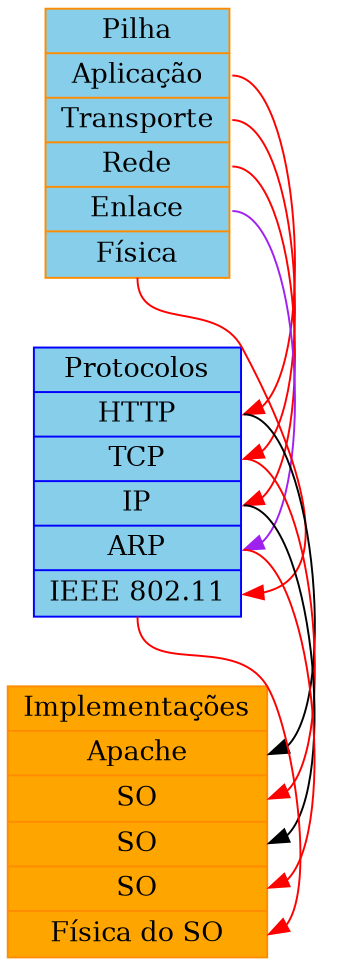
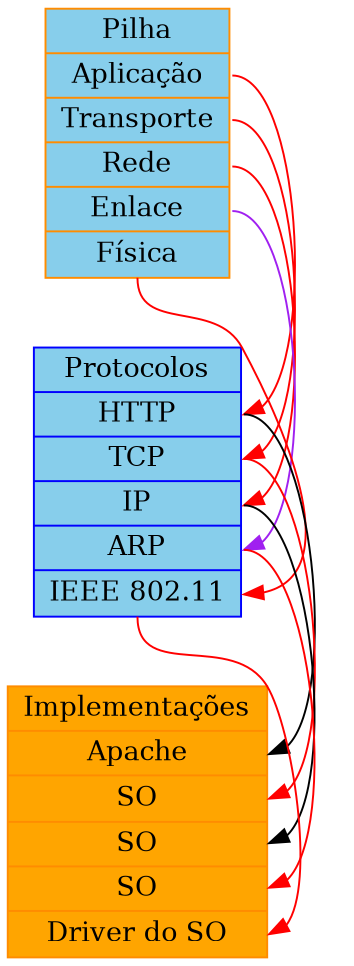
node "Implementações": text "Física do SO" -> "Driver do SO"
